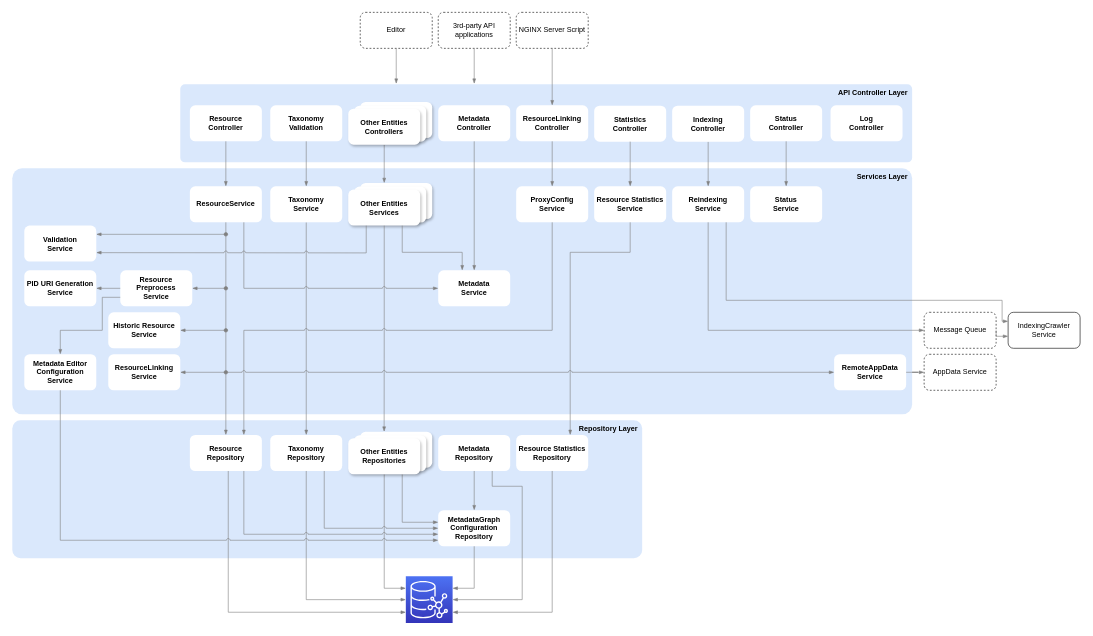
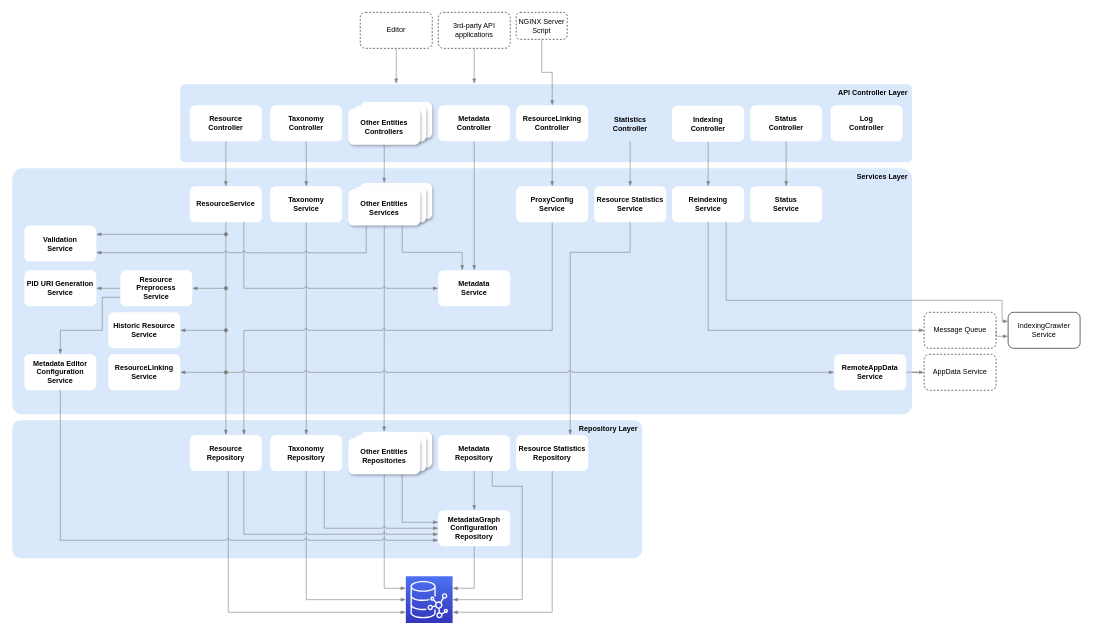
node "NGINX Server Script": size 72x36 -> 51x27
node "Taxonomy Validation": label "Taxonomy Validation" -> "Taxonomy Controller"
node "Statistics Controller": fillcolor #ffffff -> #dae8fc
